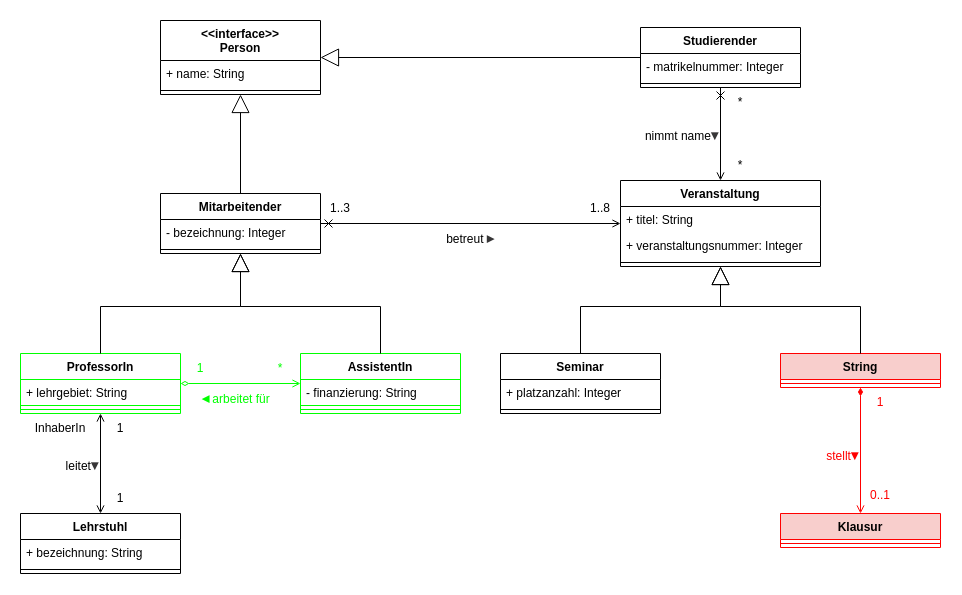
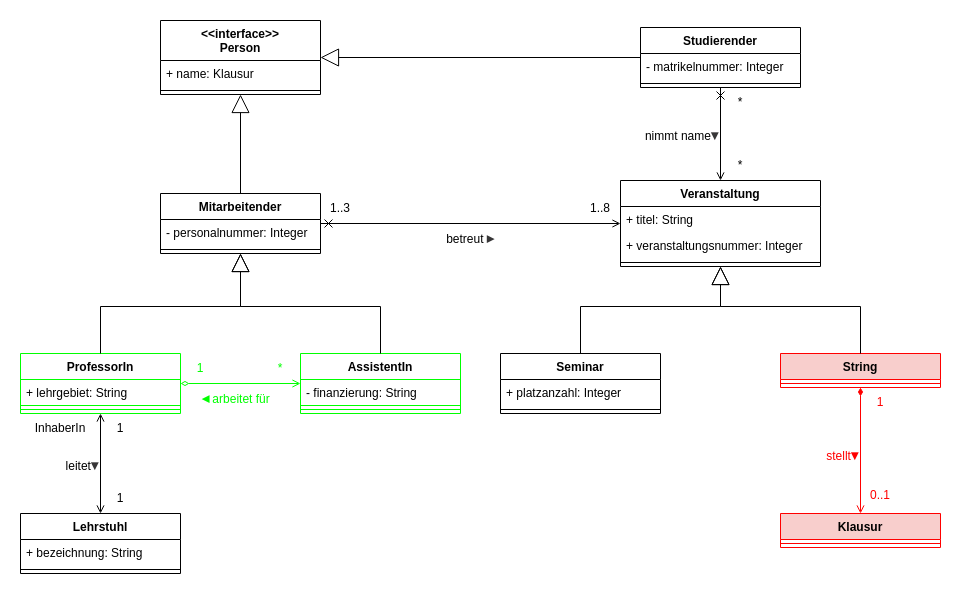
node "+ name: String": label "+ name: String" -> "+ name: Klausur"
node "- bezeichnung: Integer": label "- bezeichnung: Integer" -> "- personalnummer: Integer"
